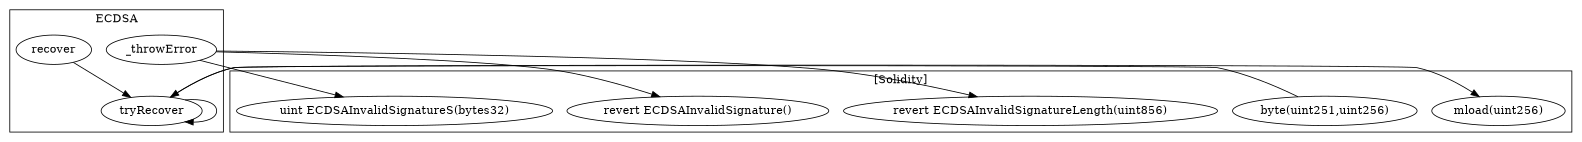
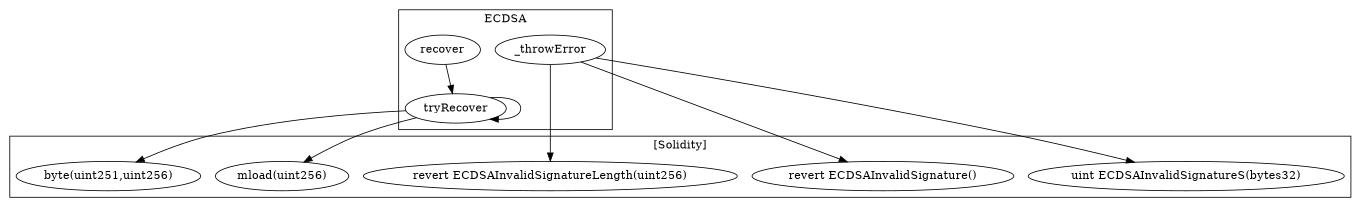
edge "byte(uint251,uint256)" -> "tryRecover": reversed
node "revert ECDSAInvalidSignatureLength(uint856)": label "revert ECDSAInvalidSignatureLength(uint856)" -> "revert ECDSAInvalidSignatureLength(uint256)"
